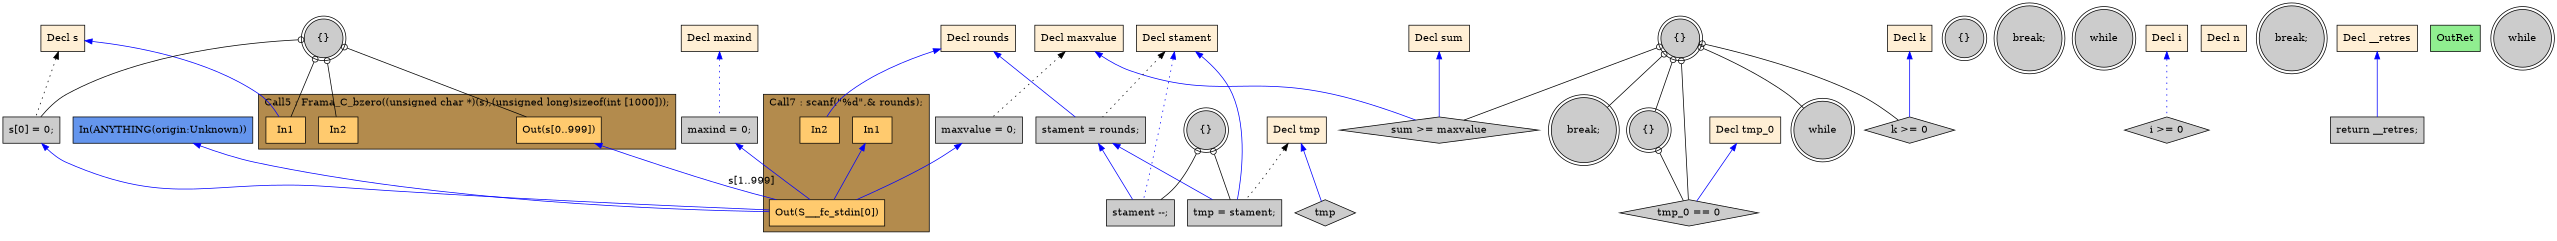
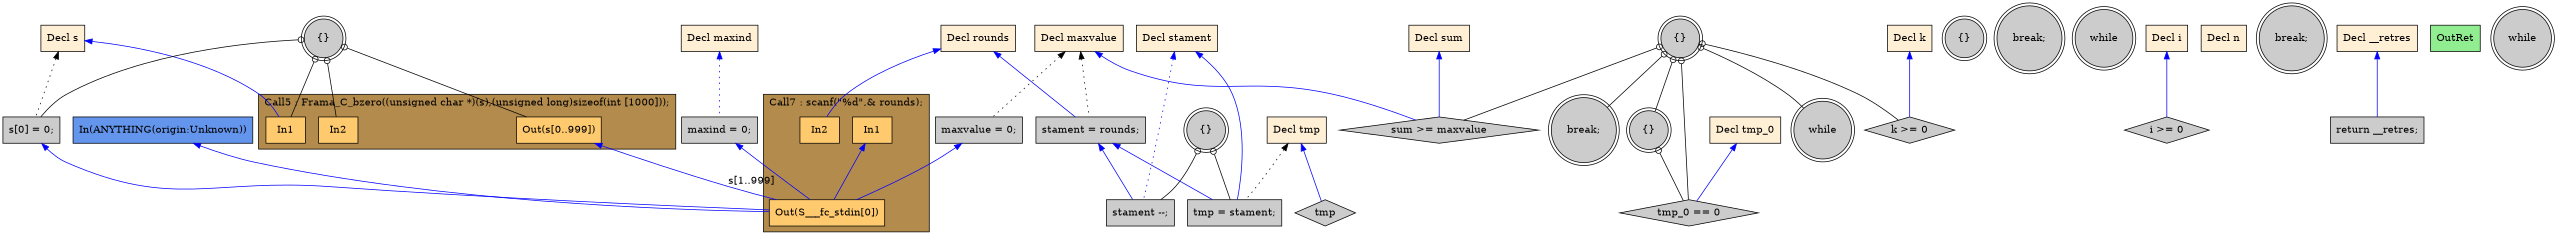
edge "stament = rounds;" -> "Decl stament": now "stament = rounds;" -> "Decl maxvalue"
edge "i >= 0" -> "Decl i": style dotted -> solid
